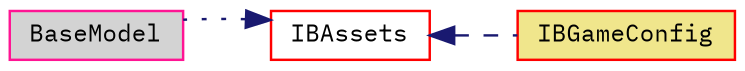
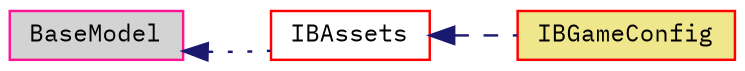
edge "BaseModel" -> "IBAssets": reversed
